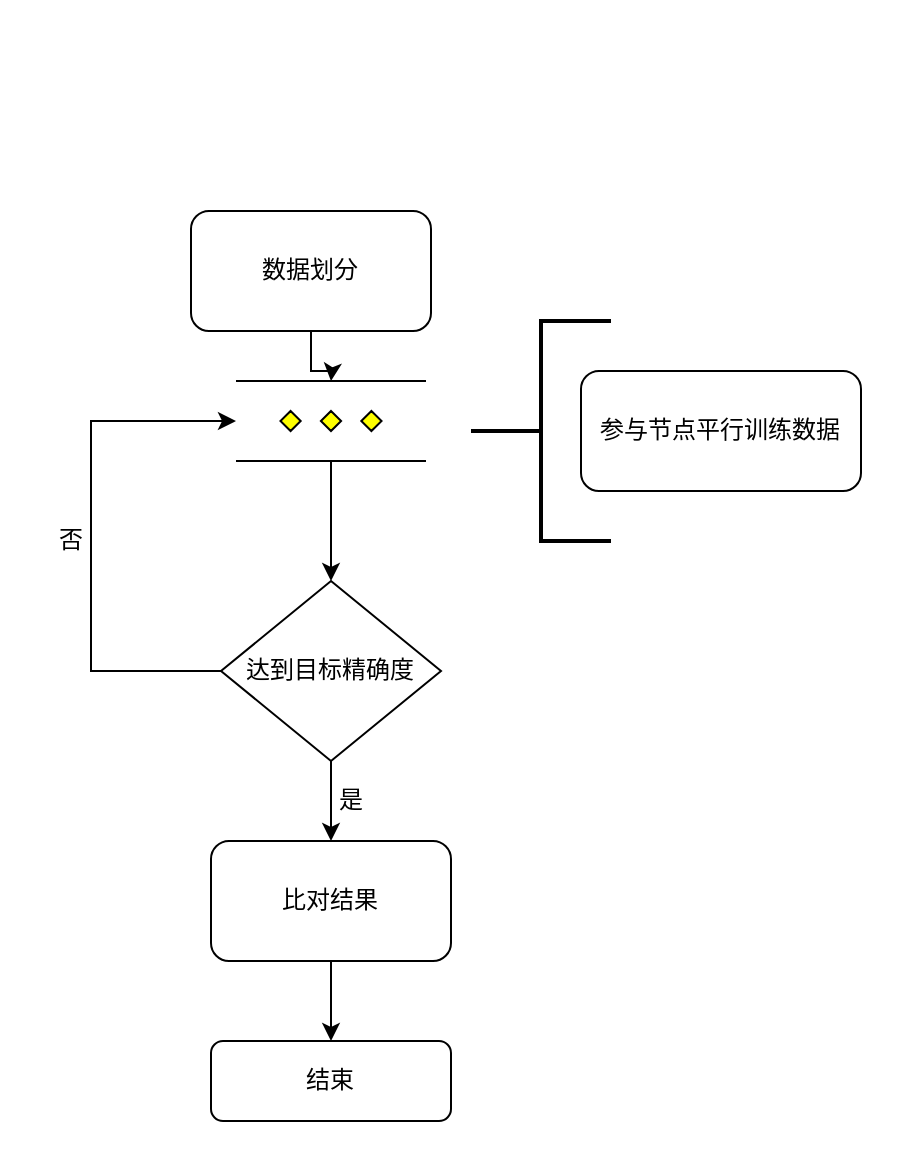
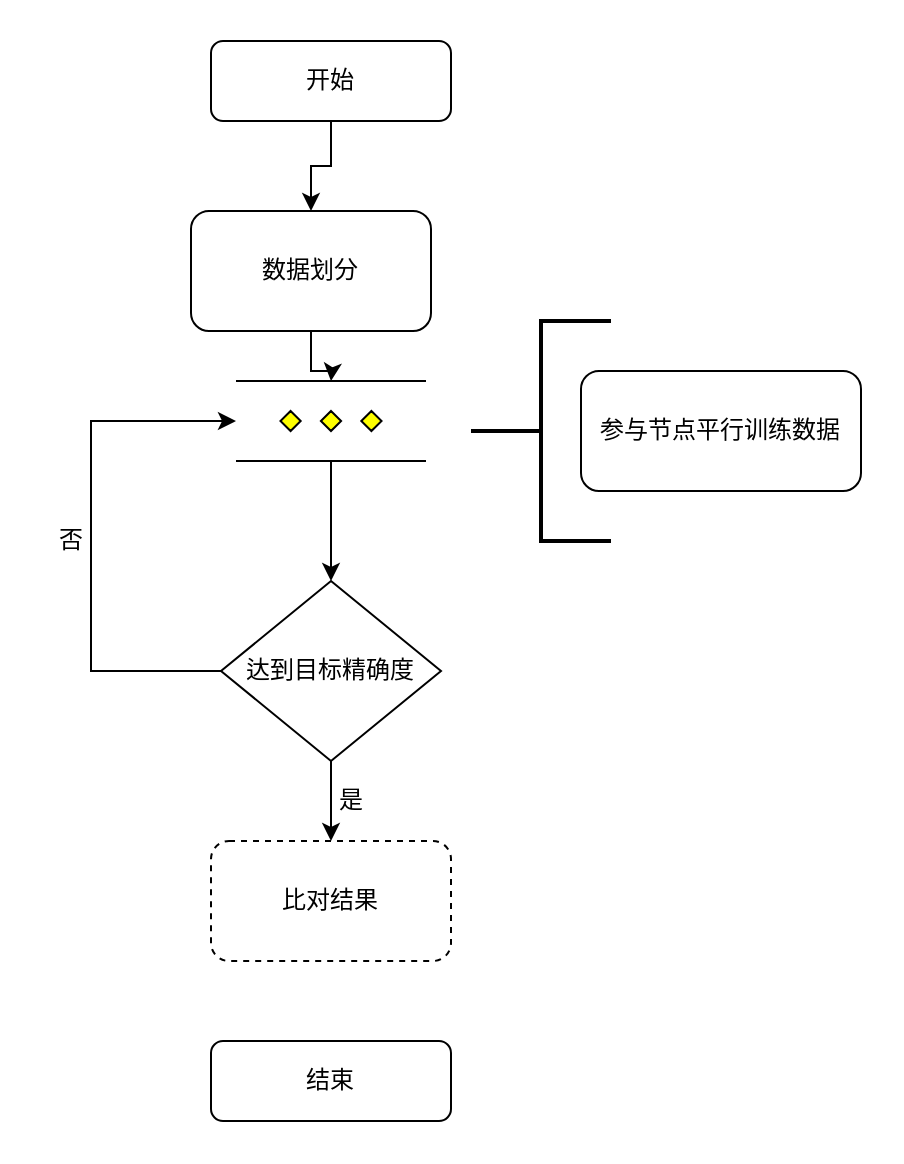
node "开始": added
edge "开始" -> "数据划分": added
node "比对结果": style solid -> dashed
edge "比对结果" -> "结束": removed
